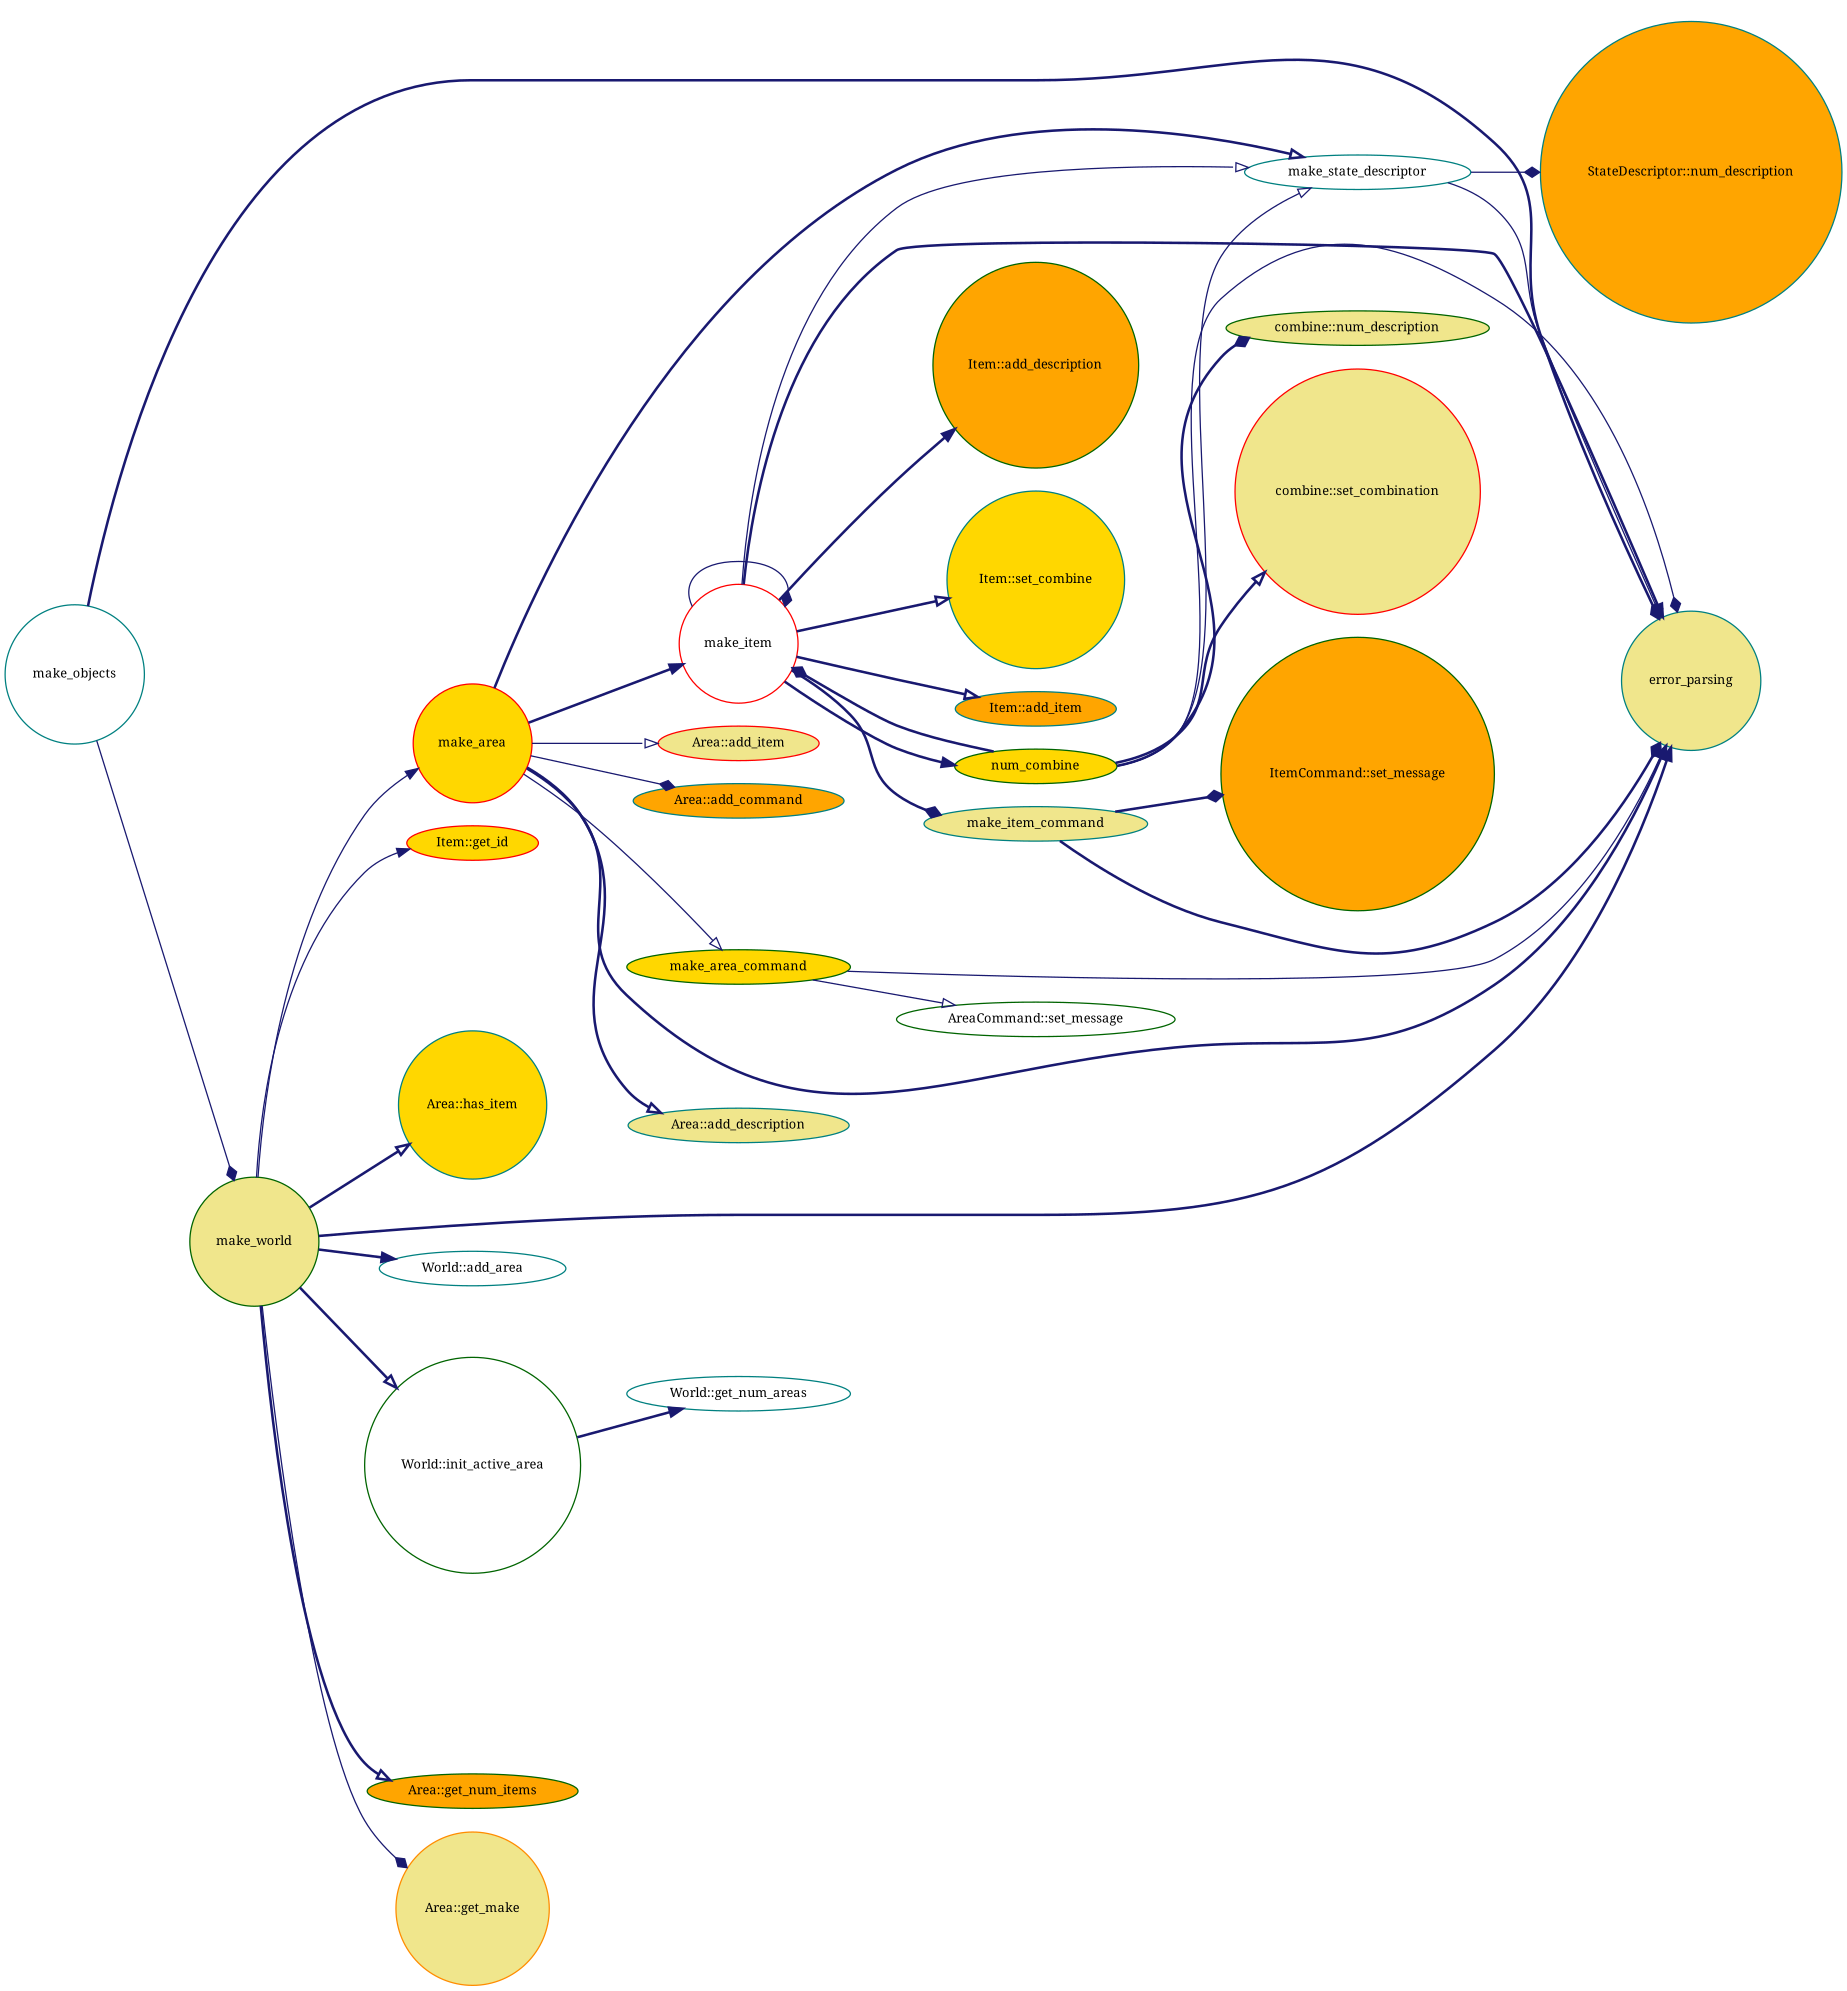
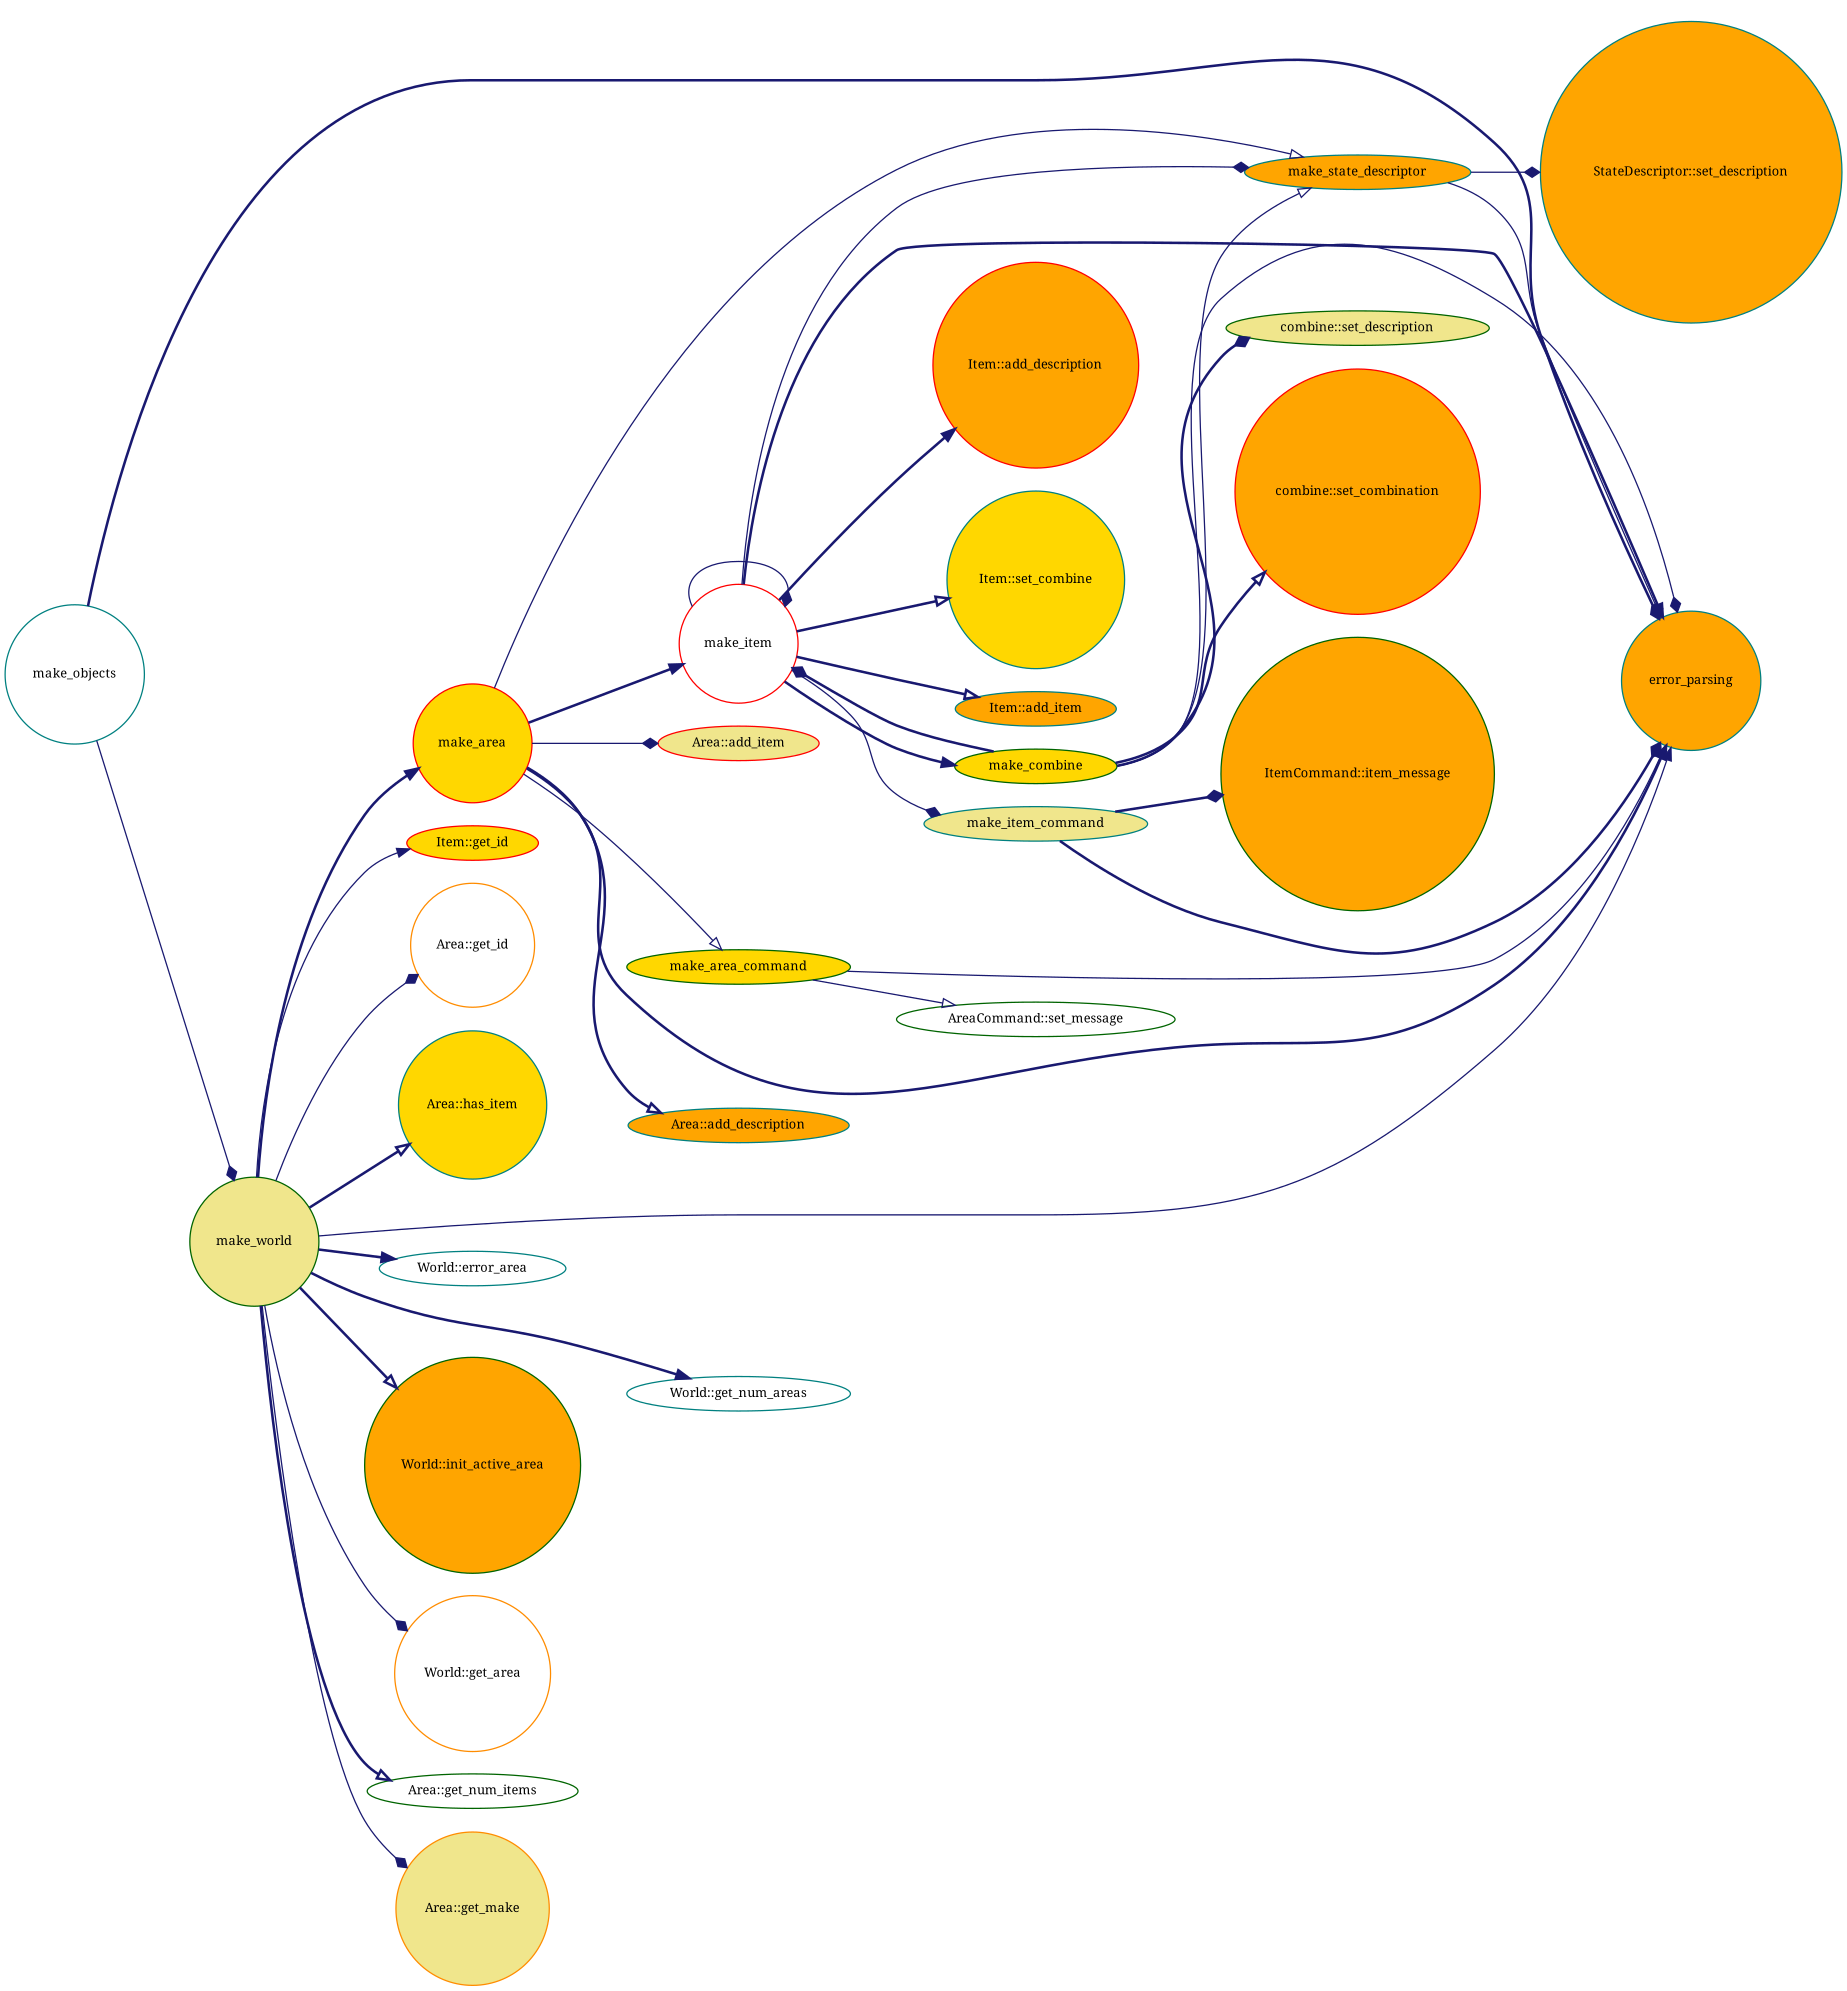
node "make_state_descriptor": fillcolor white -> orange
node "StateDescriptor::num_description": label "StateDescriptor::num_description" -> "StateDescriptor::set_description"
edge "make_item" -> "make_state_descriptor": arrowhead onormal -> diamond
edge "make_area" -> "make_state_descriptor": style bold -> solid
node "combine::num_description": label "combine::num_description" -> "combine::set_description"
node "Item::add_description": color darkgreen -> red
node "combine::set_combination": fillcolor khaki -> orange
node "error_parsing": fillcolor khaki -> orange
edge "make_area" -> "Area::add_item": arrowhead onormal -> diamond
edge "make_item" -> "make_item_command": style bold -> solid
node "num_combine": label "num_combine" -> "make_combine"
node "ItemCommand::set_message": label "ItemCommand::set_message" -> "ItemCommand::item_message"
node "Area::add_command": removed
node "Area::get_id": added
edge "make_world" -> "make_area": style solid -> bold
node "Area::add_description": fillcolor khaki -> orange
edge "make_world" -> "error_parsing": style bold -> solid
node "World::add_area": label "World::add_area" -> "World::error_area"
edge "World::init_active_area" -> "World::get_num_areas": now "make_world" -> "World::get_num_areas"
node "World::init_active_area": fillcolor white -> orange
node "World::get_area": added
node "Area::get_num_items": fillcolor orange -> white
